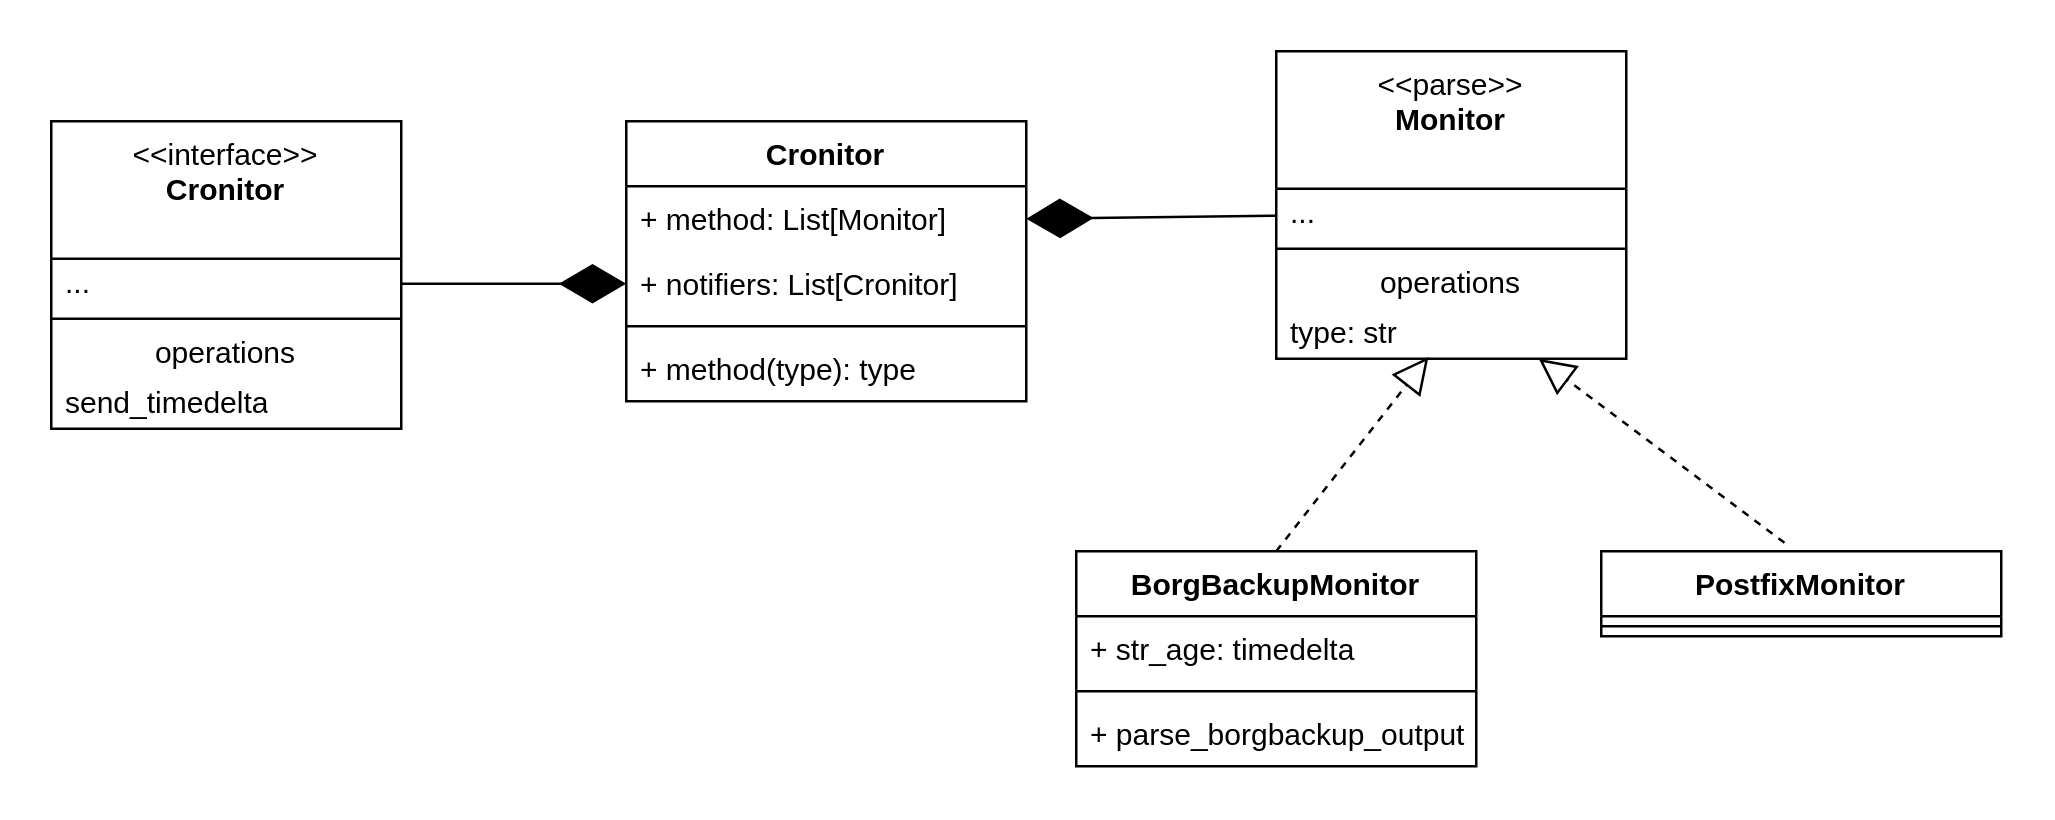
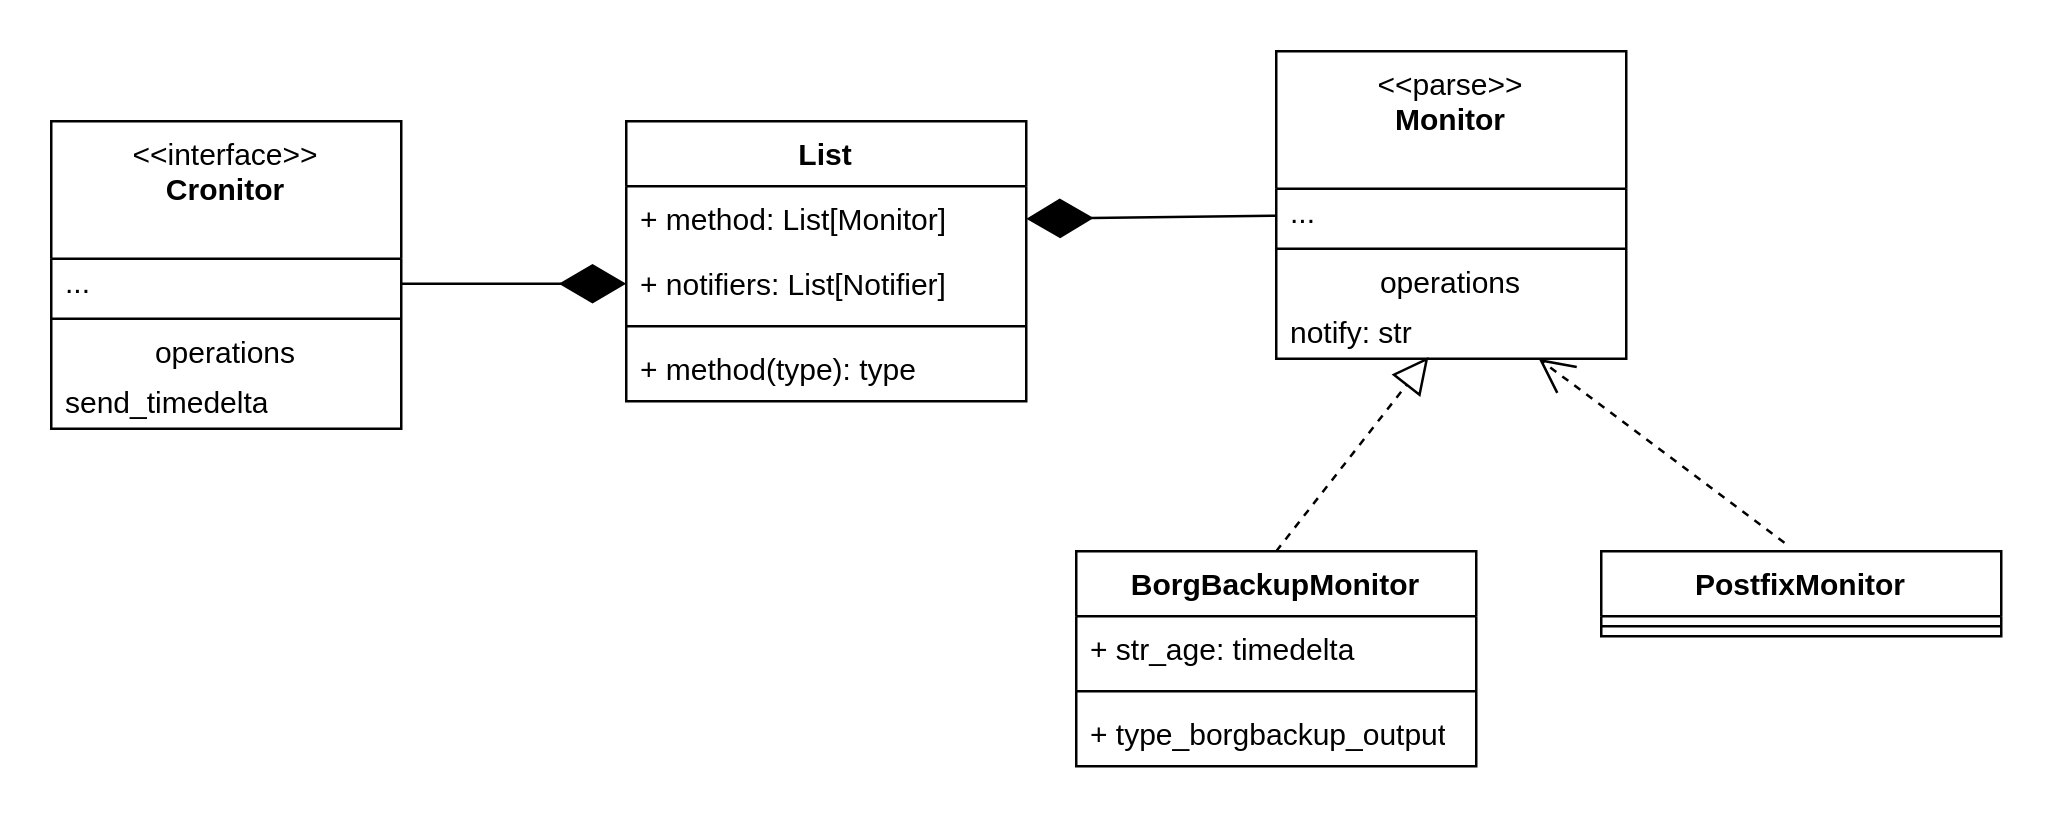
node "Cronitor": label "Cronitor" -> "List"
node "+ notifiers: List[Cronitor]": label "+ notifiers: List[Cronitor]" -> "+ notifiers: List[Notifier]"
node "type: str": label "type: str" -> "notify: str"
edge "PostfixMonitor" -> "<<parse>> Monitor": arrowhead block -> open
node "+ parse_borgbackup_output": label "+ parse_borgbackup_output" -> "+ type_borgbackup_output"
